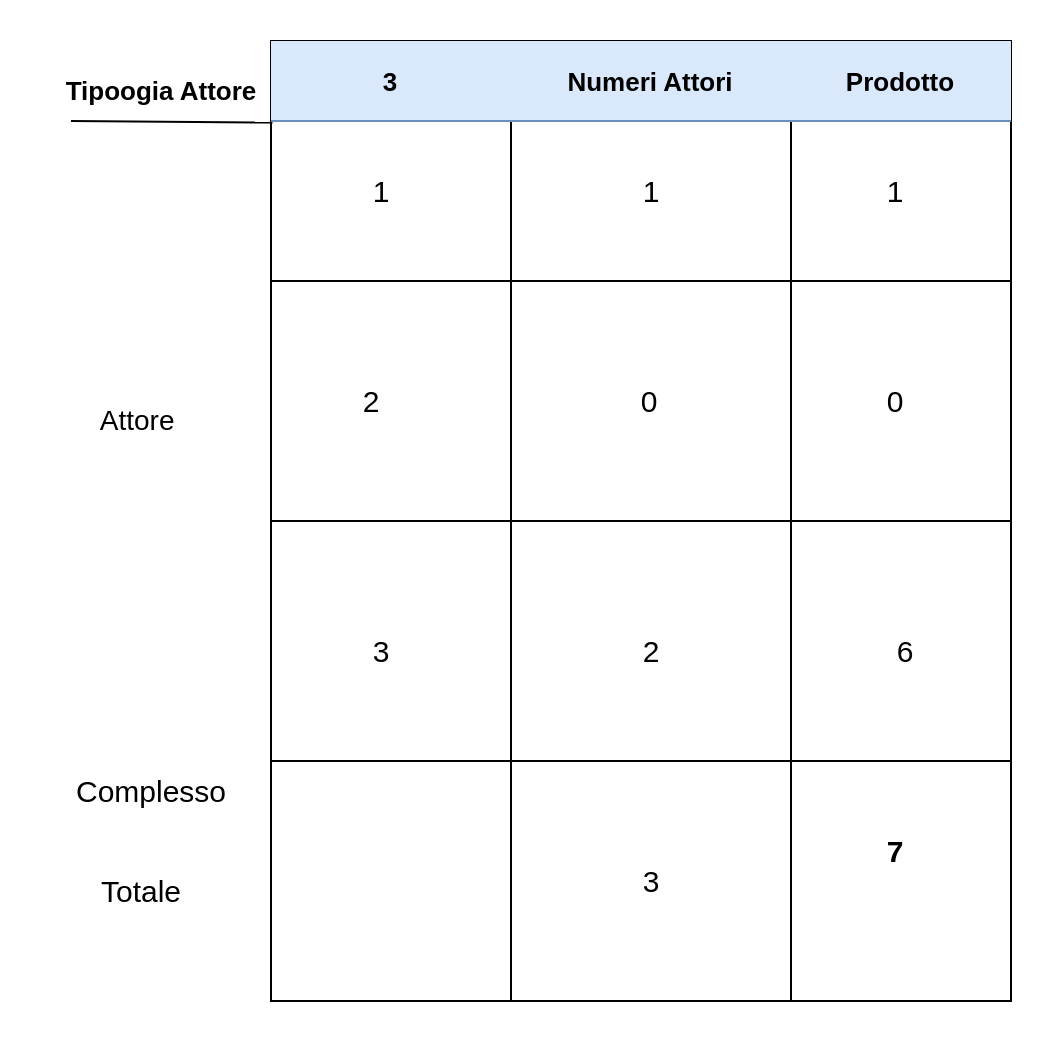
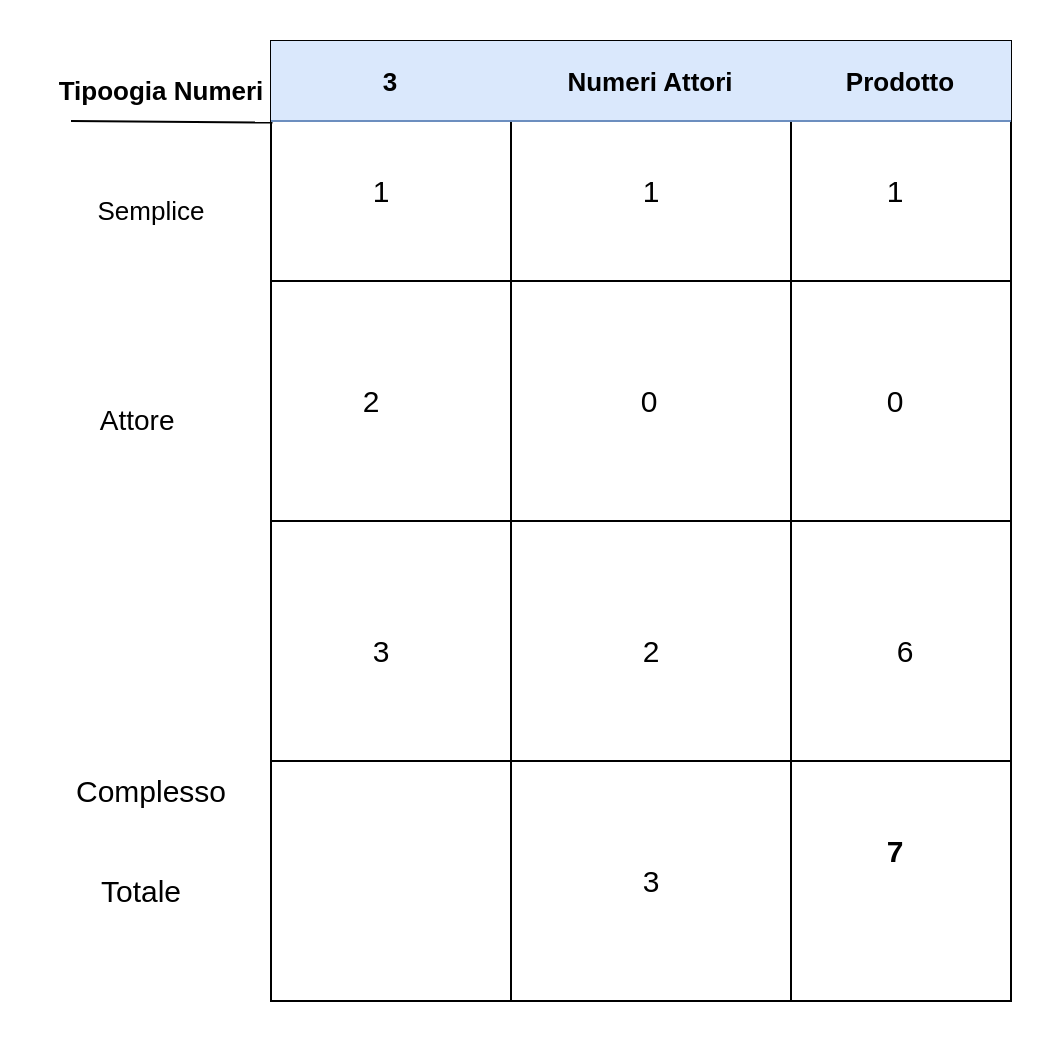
node "Tipoogia Attore": label "Tipoogia Attore" -> "Tipoogia Numeri"
node "Semplice": added
